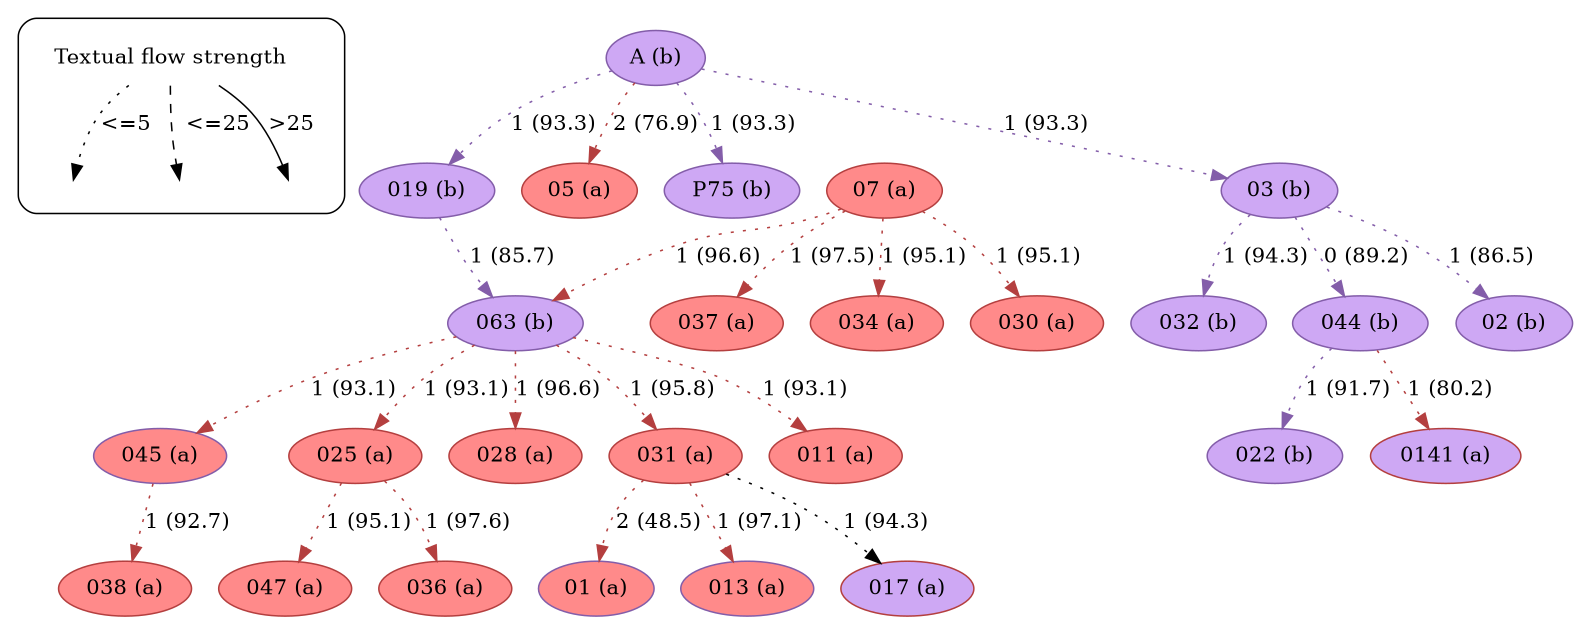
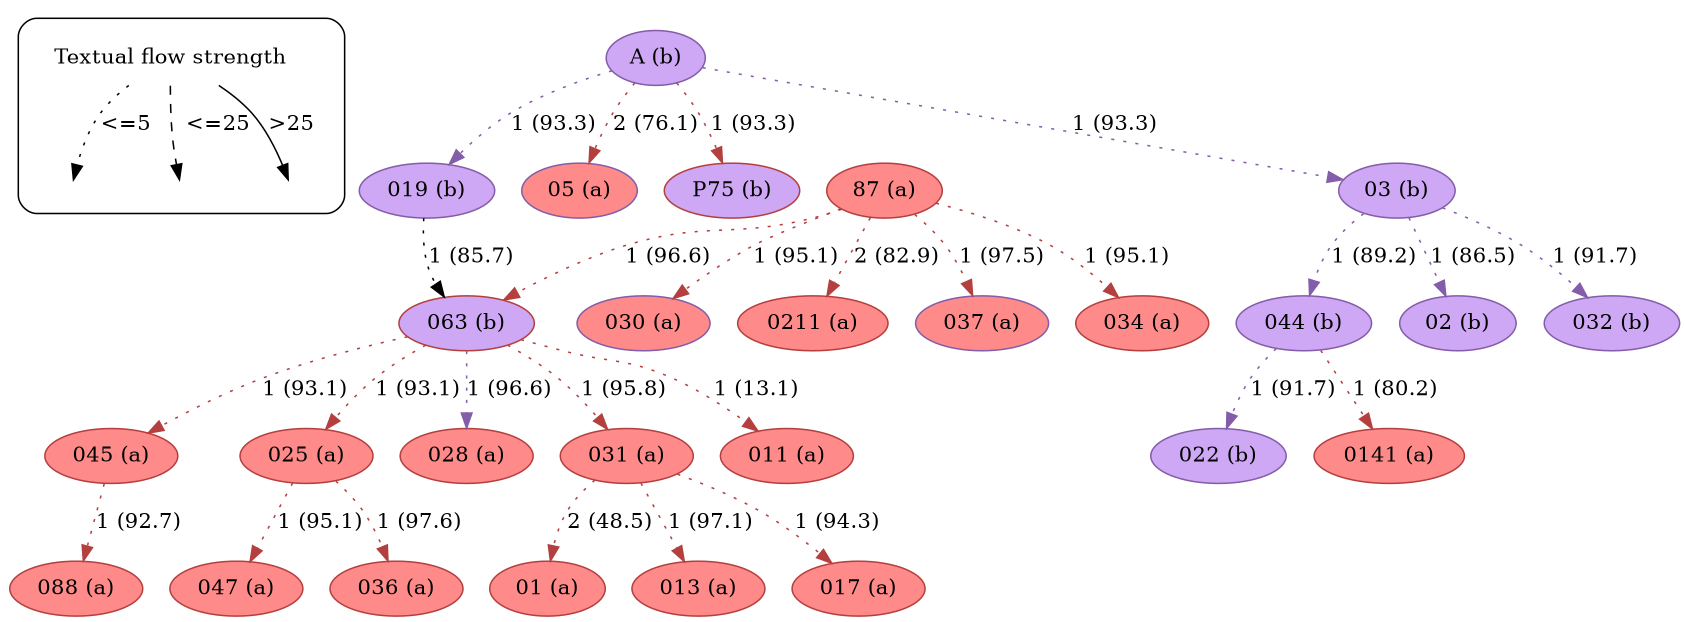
edge "A (b)" -> "P75 (b)": color #835da9 -> #b43f3f
edge "A (b)" -> "05 (a)": label "2 (76.9)" -> "2 (76.1)"
node "05 (a)": color #b43f3f -> #835da9
node "P75 (b)": color #835da9 -> #b43f3f
node "07 (a)": label "07 (a)" -> "87 (a)"
edge "019 (b)" -> "063 (b)": color #835da9 -> black
edge "03 (b)" -> "032 (b)": label "1 (94.3)" -> "1 (91.7)"
edge "03 (b)" -> "044 (b)": label "0 (89.2)" -> "1 (89.2)"
node "063 (b)": color #835da9 -> #b43f3f
node "037 (a)": color #b43f3f -> #835da9
node "0211 (a)": added
node "030 (a)": color #b43f3f -> #835da9
edge "063 (b)" -> "028 (a)": color #b43f3f -> #835da9
edge "063 (b)" -> "011 (a)": label "1 (93.1)" -> "1 (13.1)"
node "045 (a)": color #835da9 -> #b43f3f
node "0141 (a)": fillcolor #cea8f4 -> #ff8a8a
edge "031 (a)" -> "017 (a)": color black -> #b43f3f
node "038 (a)": label "038 (a)" -> "088 (a)"
node "01 (a)": color #835da9 -> #b43f3f
node "013 (a)": color #835da9 -> #b43f3f
node "017 (a)": fillcolor #cea8f4 -> #ff8a8a
